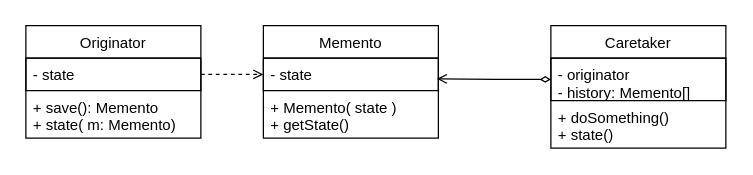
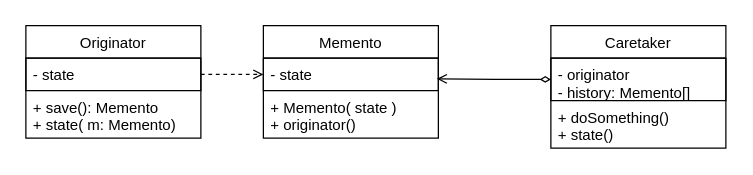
node "+ Memento( state ) + getState()": label "+ Memento( state ) + getState()" -> "+ Memento( state ) + originator()"
